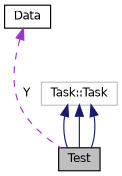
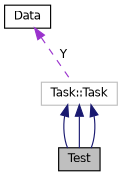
edge "Test" -> "Data": now "Task::Task" -> "Data"
